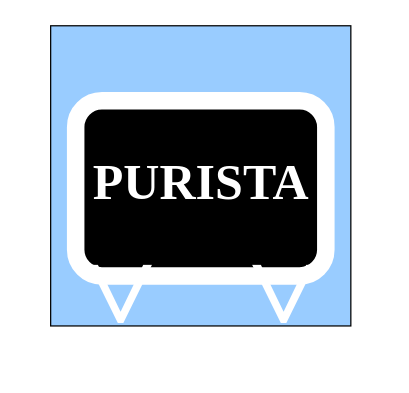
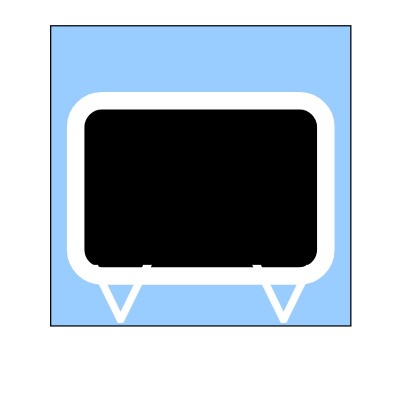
node "PURISTA": removed
